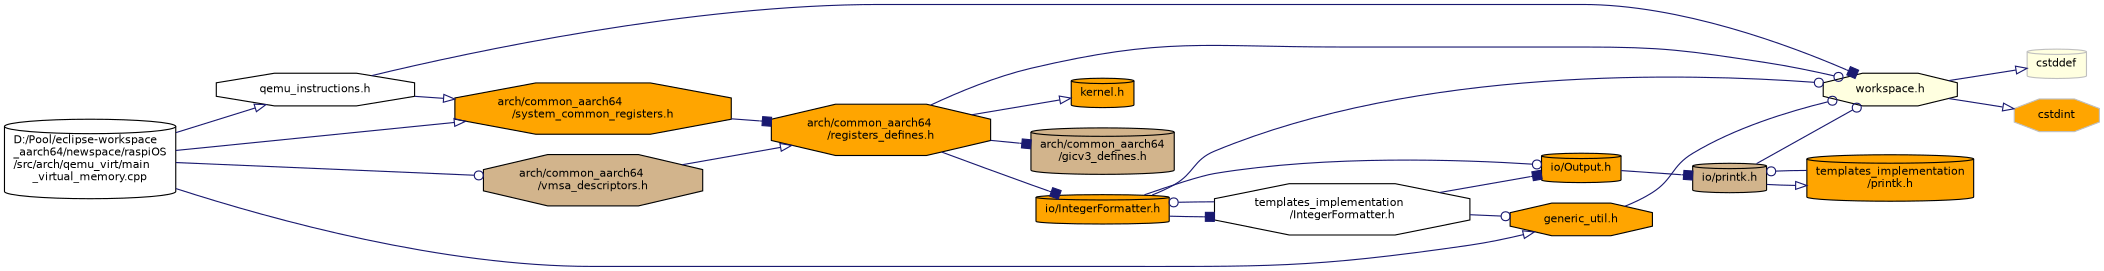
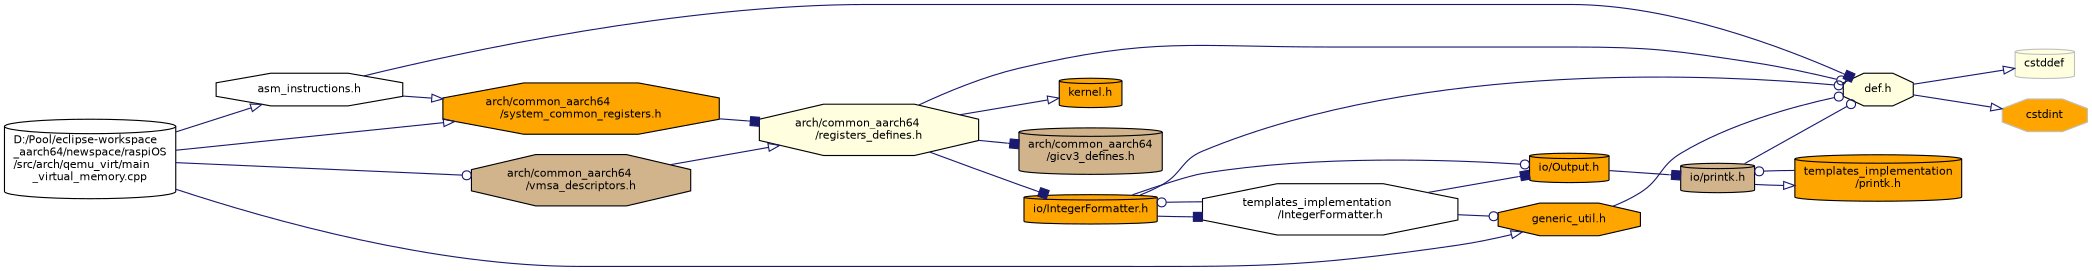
node "qemu_instructions.h": label "qemu_instructions.h" -> "asm_instructions.h"
node "workspace.h": label "workspace.h" -> "def.h"
node "arch/common_aarch64 /registers_defines.h": fillcolor orange -> lightyellow
